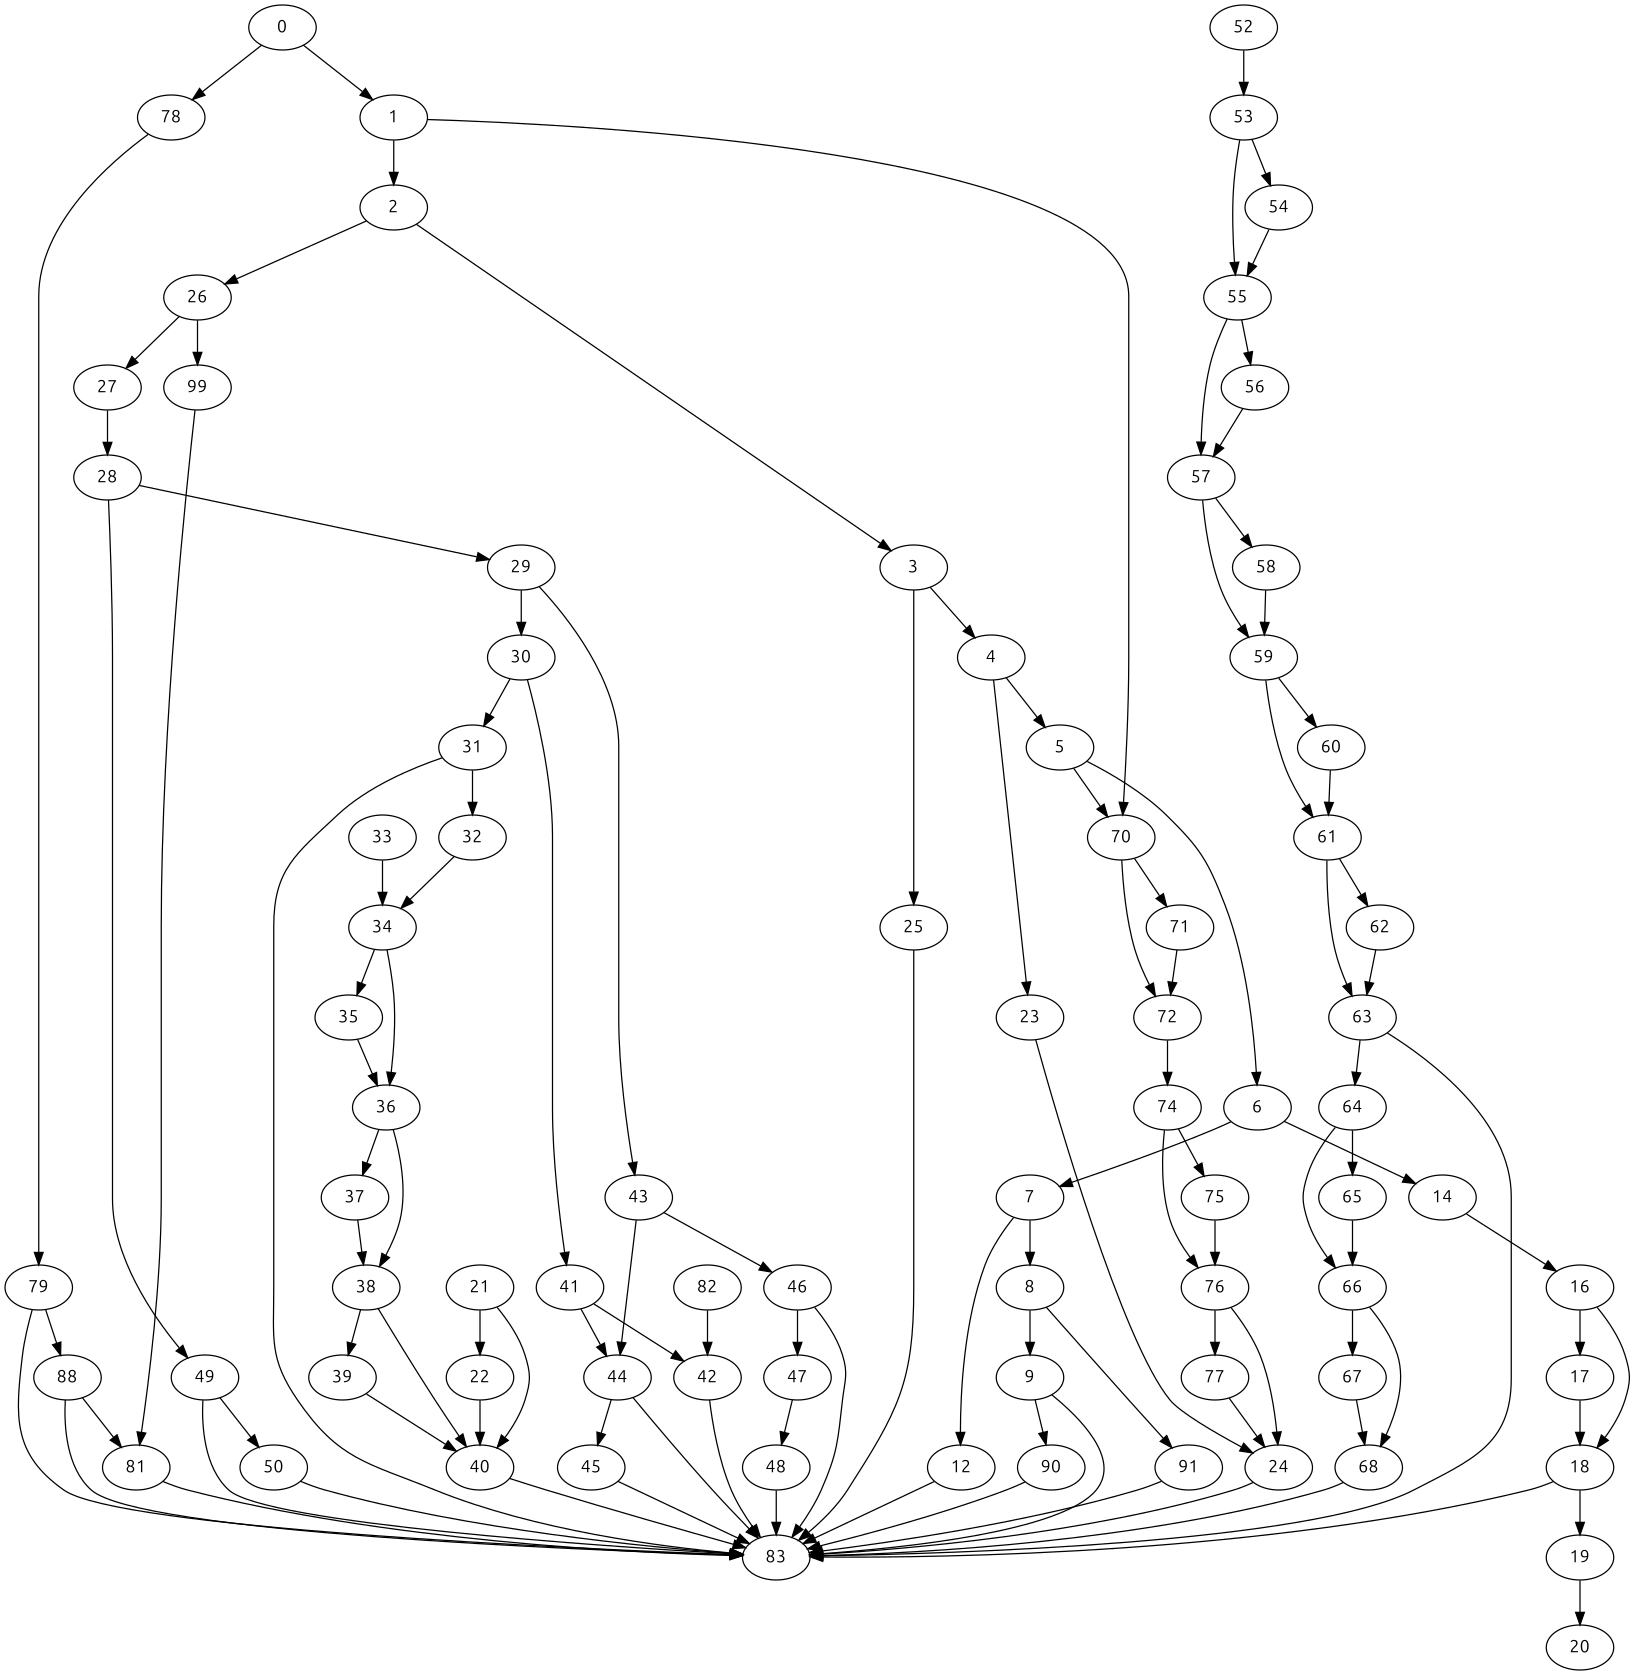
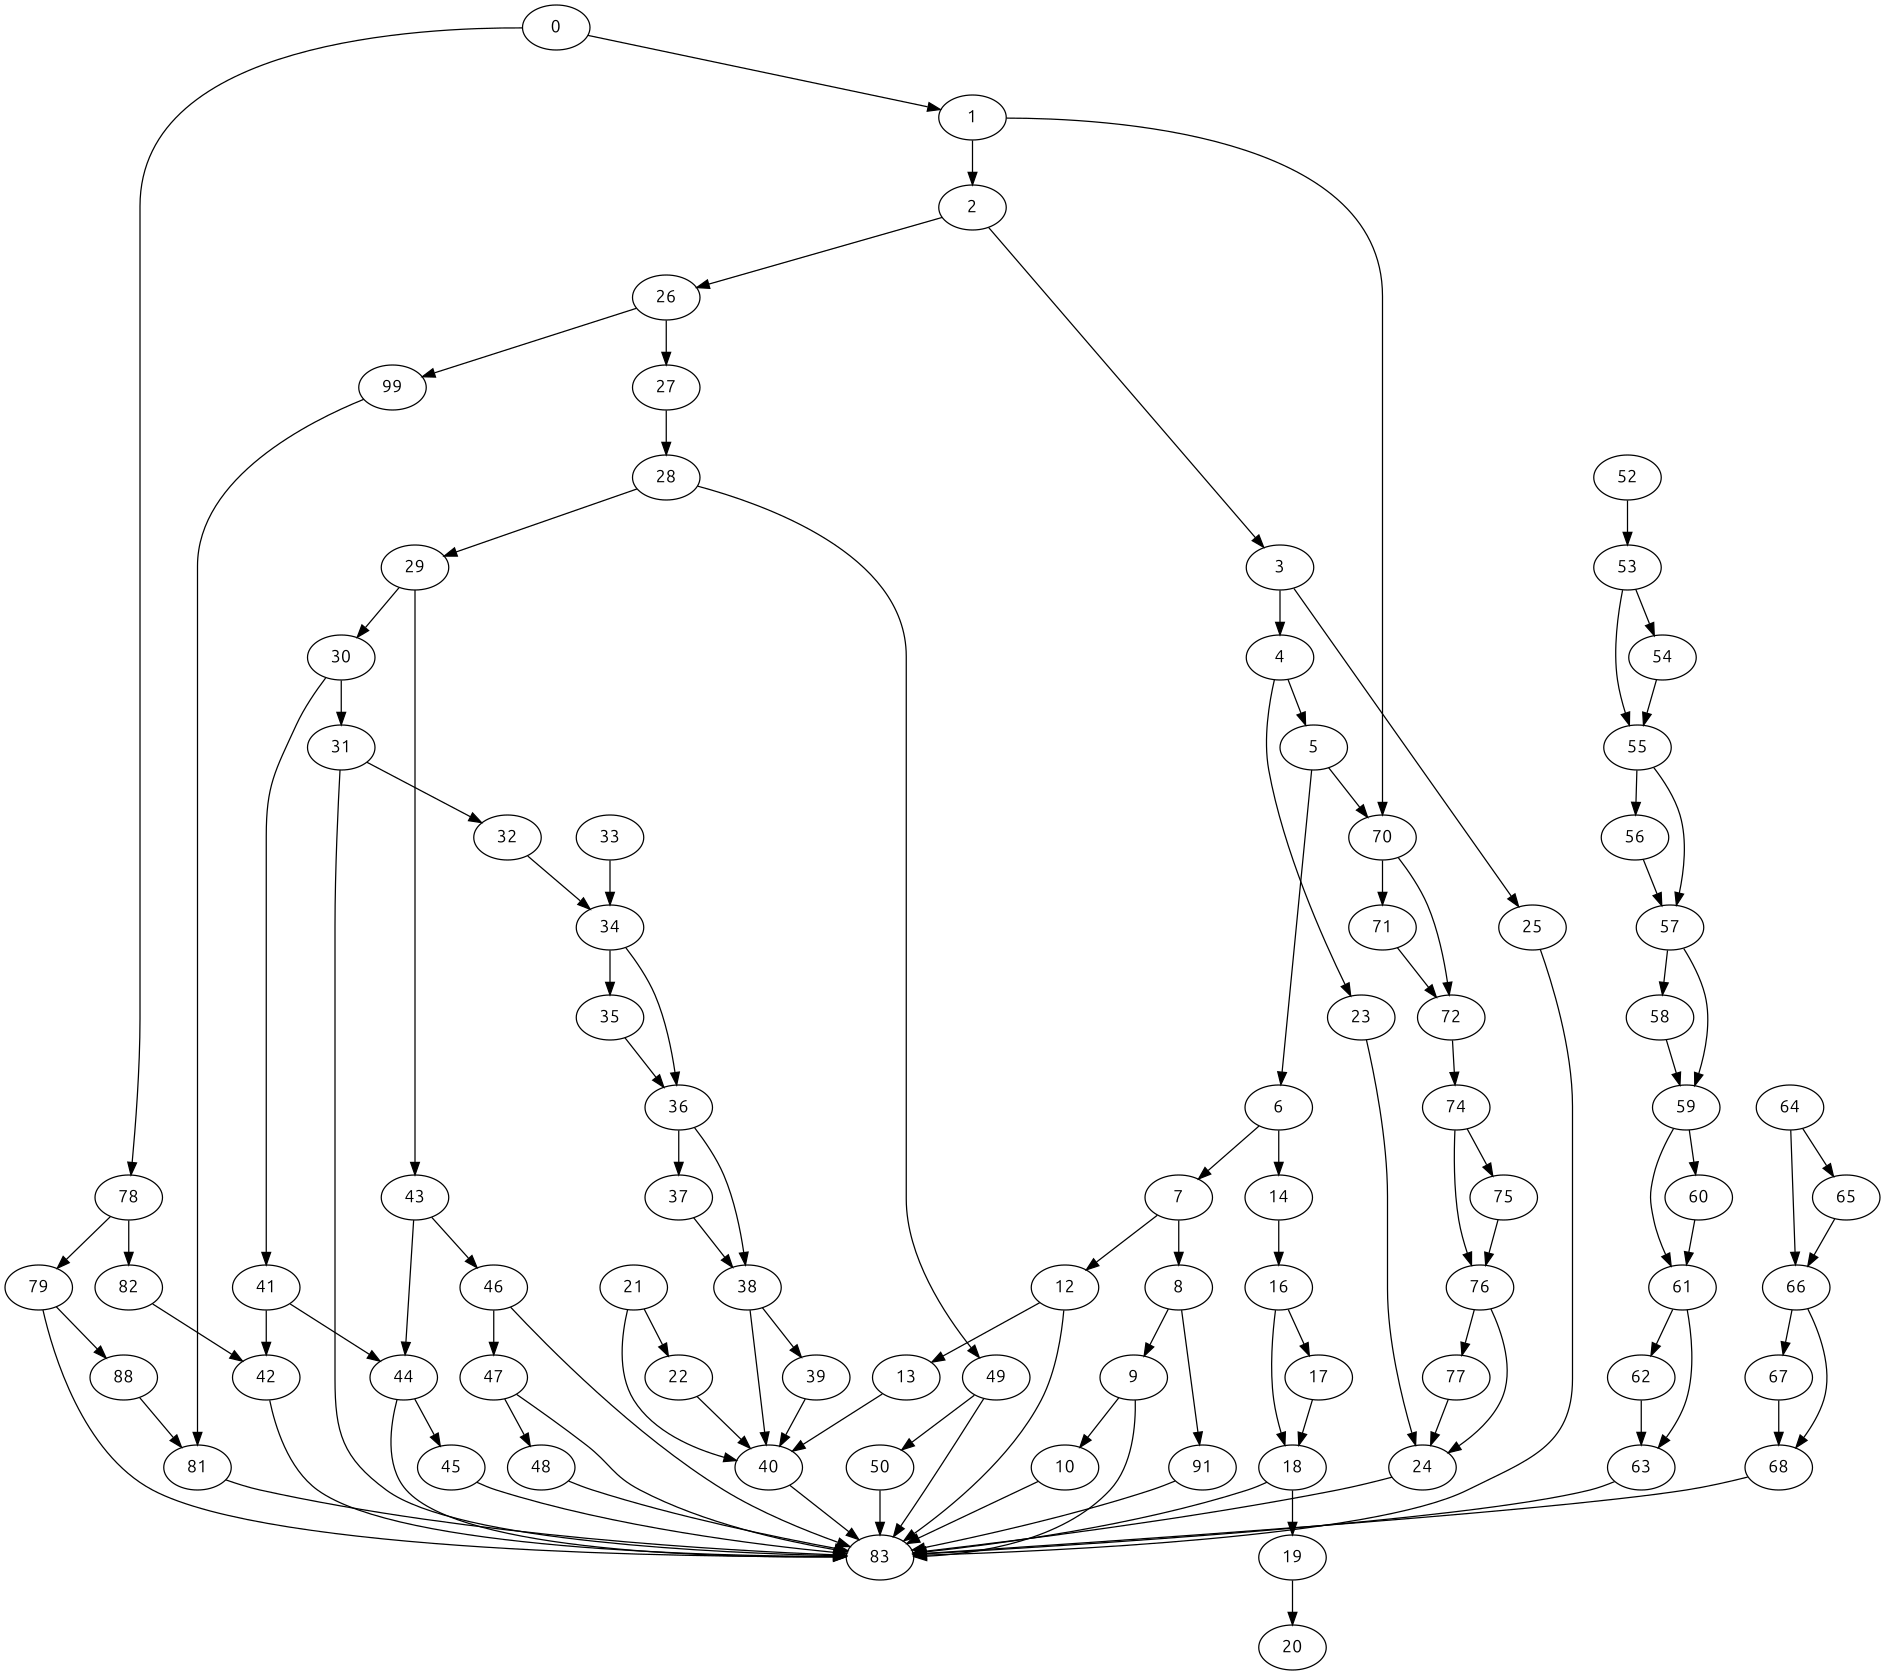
edge "63" -> "64": removed
edge "78" -> "82": added
node "13": added
node "90": label "90" -> "10"
edge "88" -> "83": now "47" -> "83"
